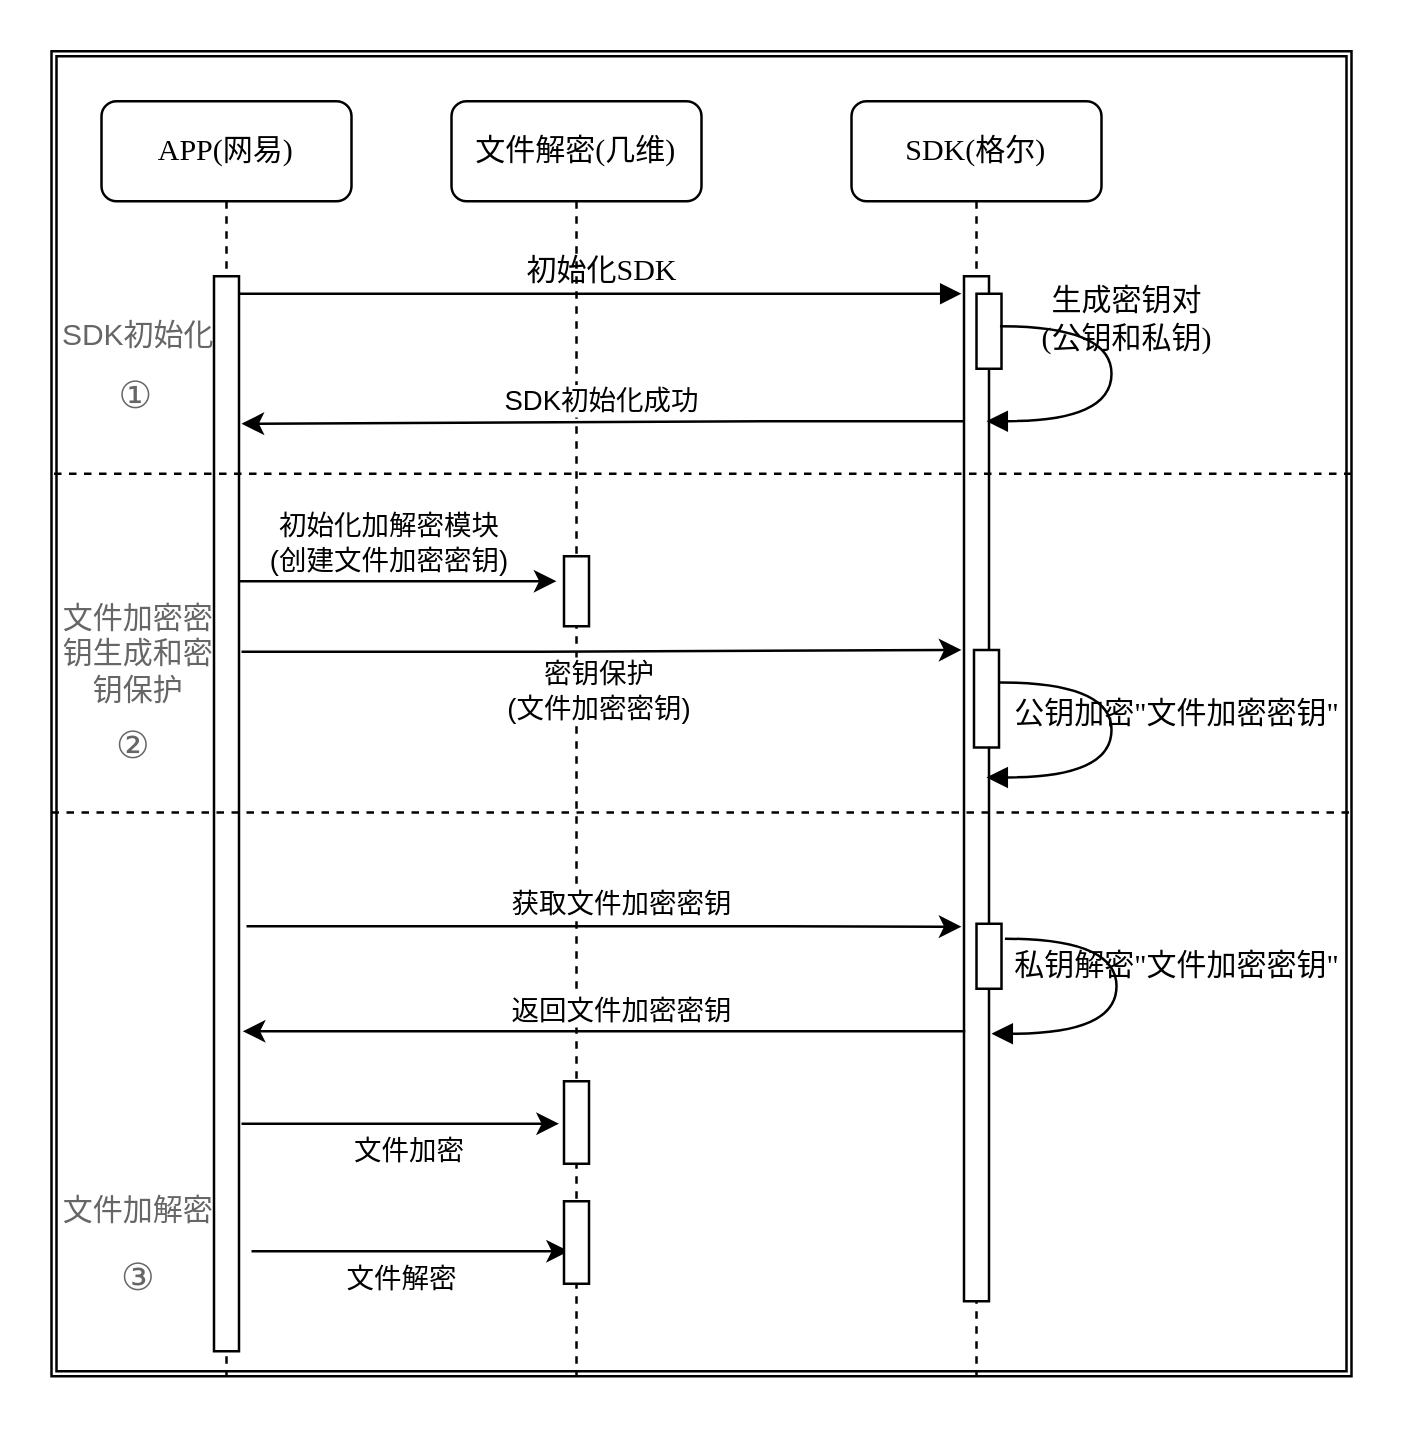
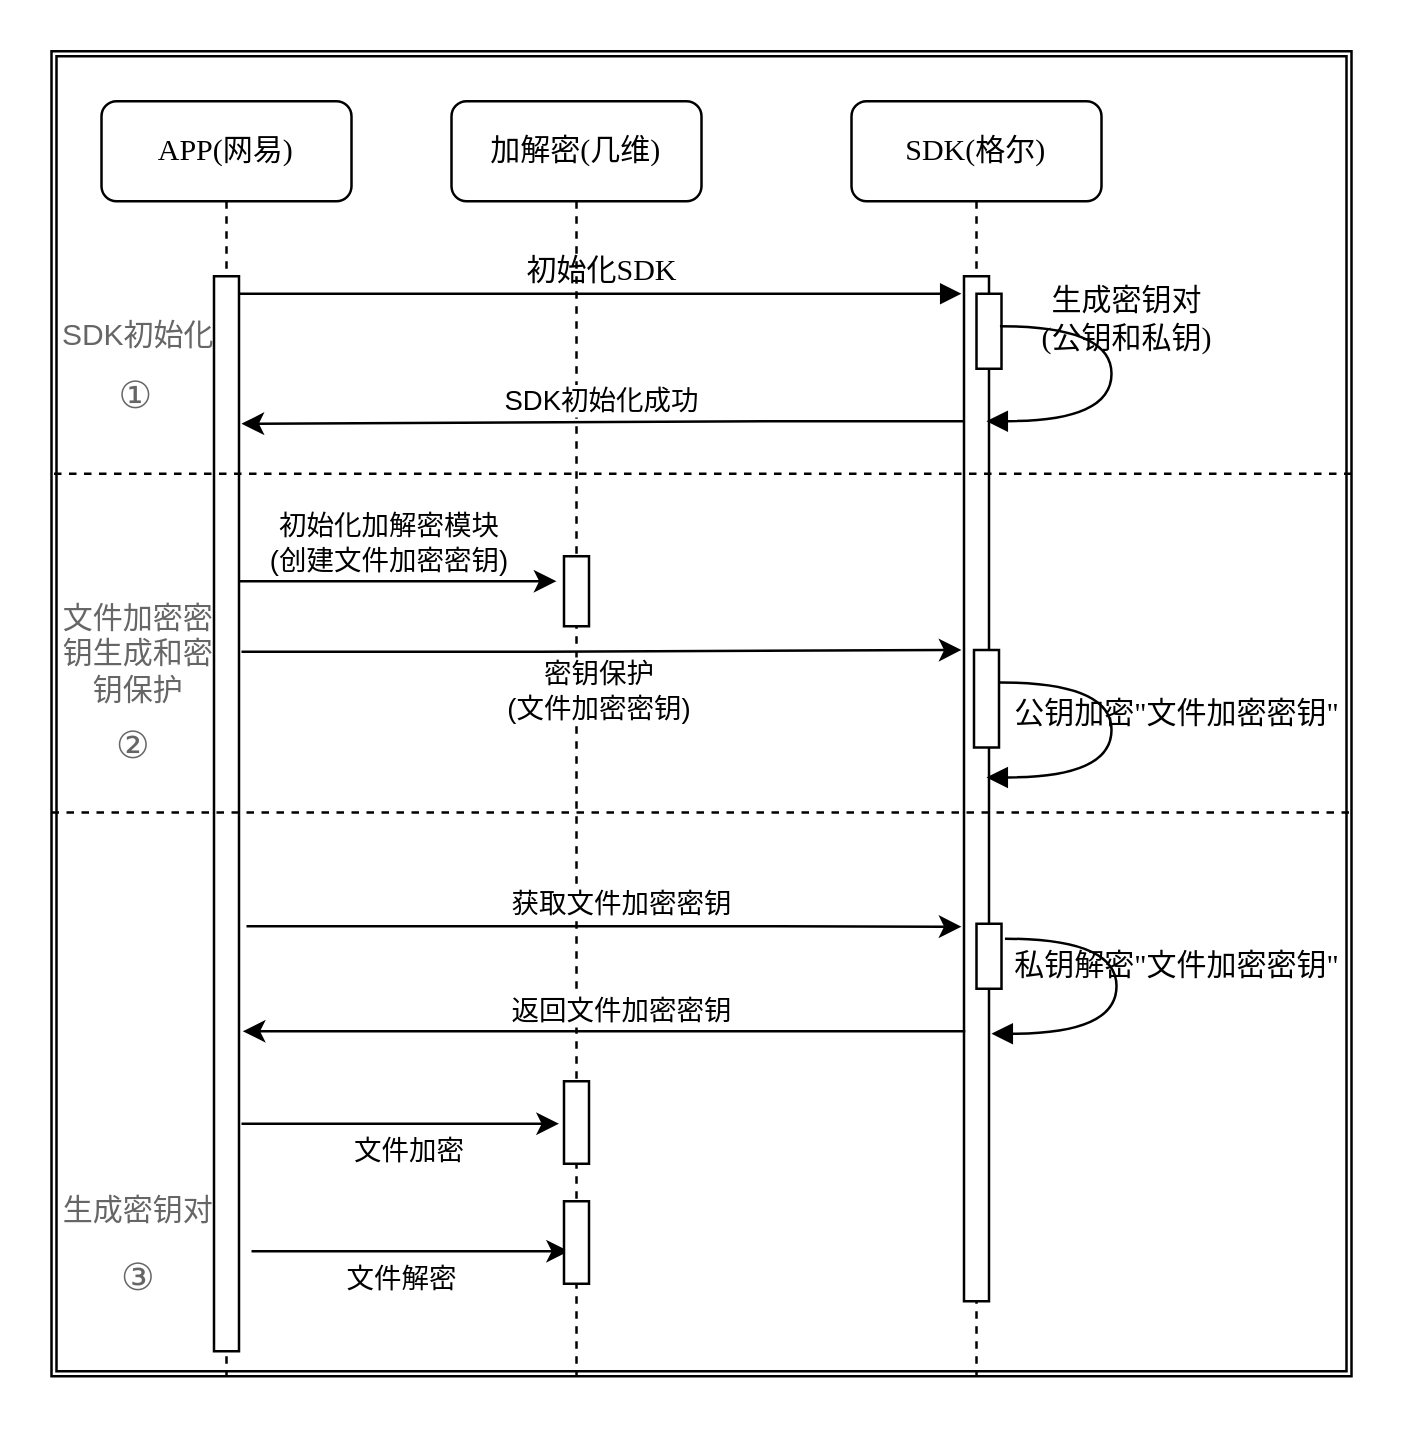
node "文件解密(几维)": label "文件解密(几维)" -> "加解密(几维)"
node "文件加解密": label "文件加解密" -> "生成密钥对"
